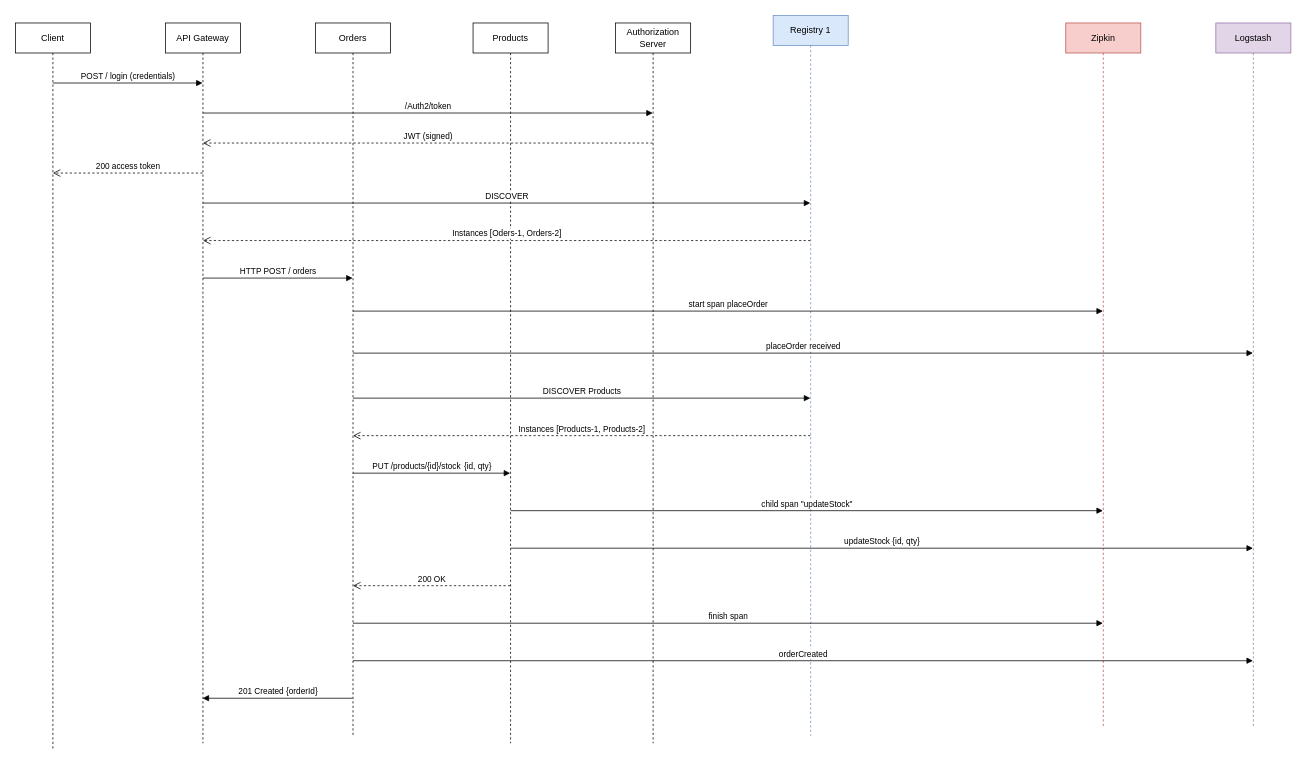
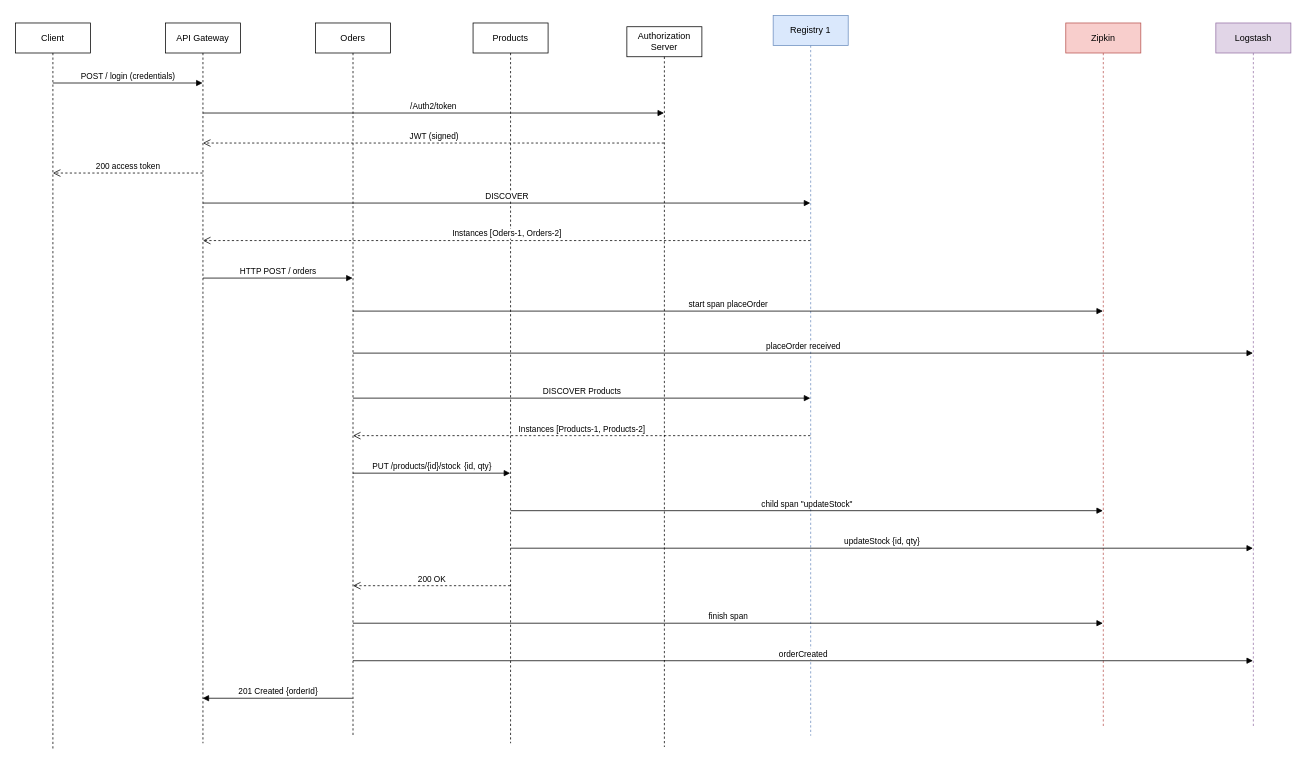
node "Orders": label "Orders" -> "Oders"
node "Authorization Server": moved (653, 383) -> (664, 387)
